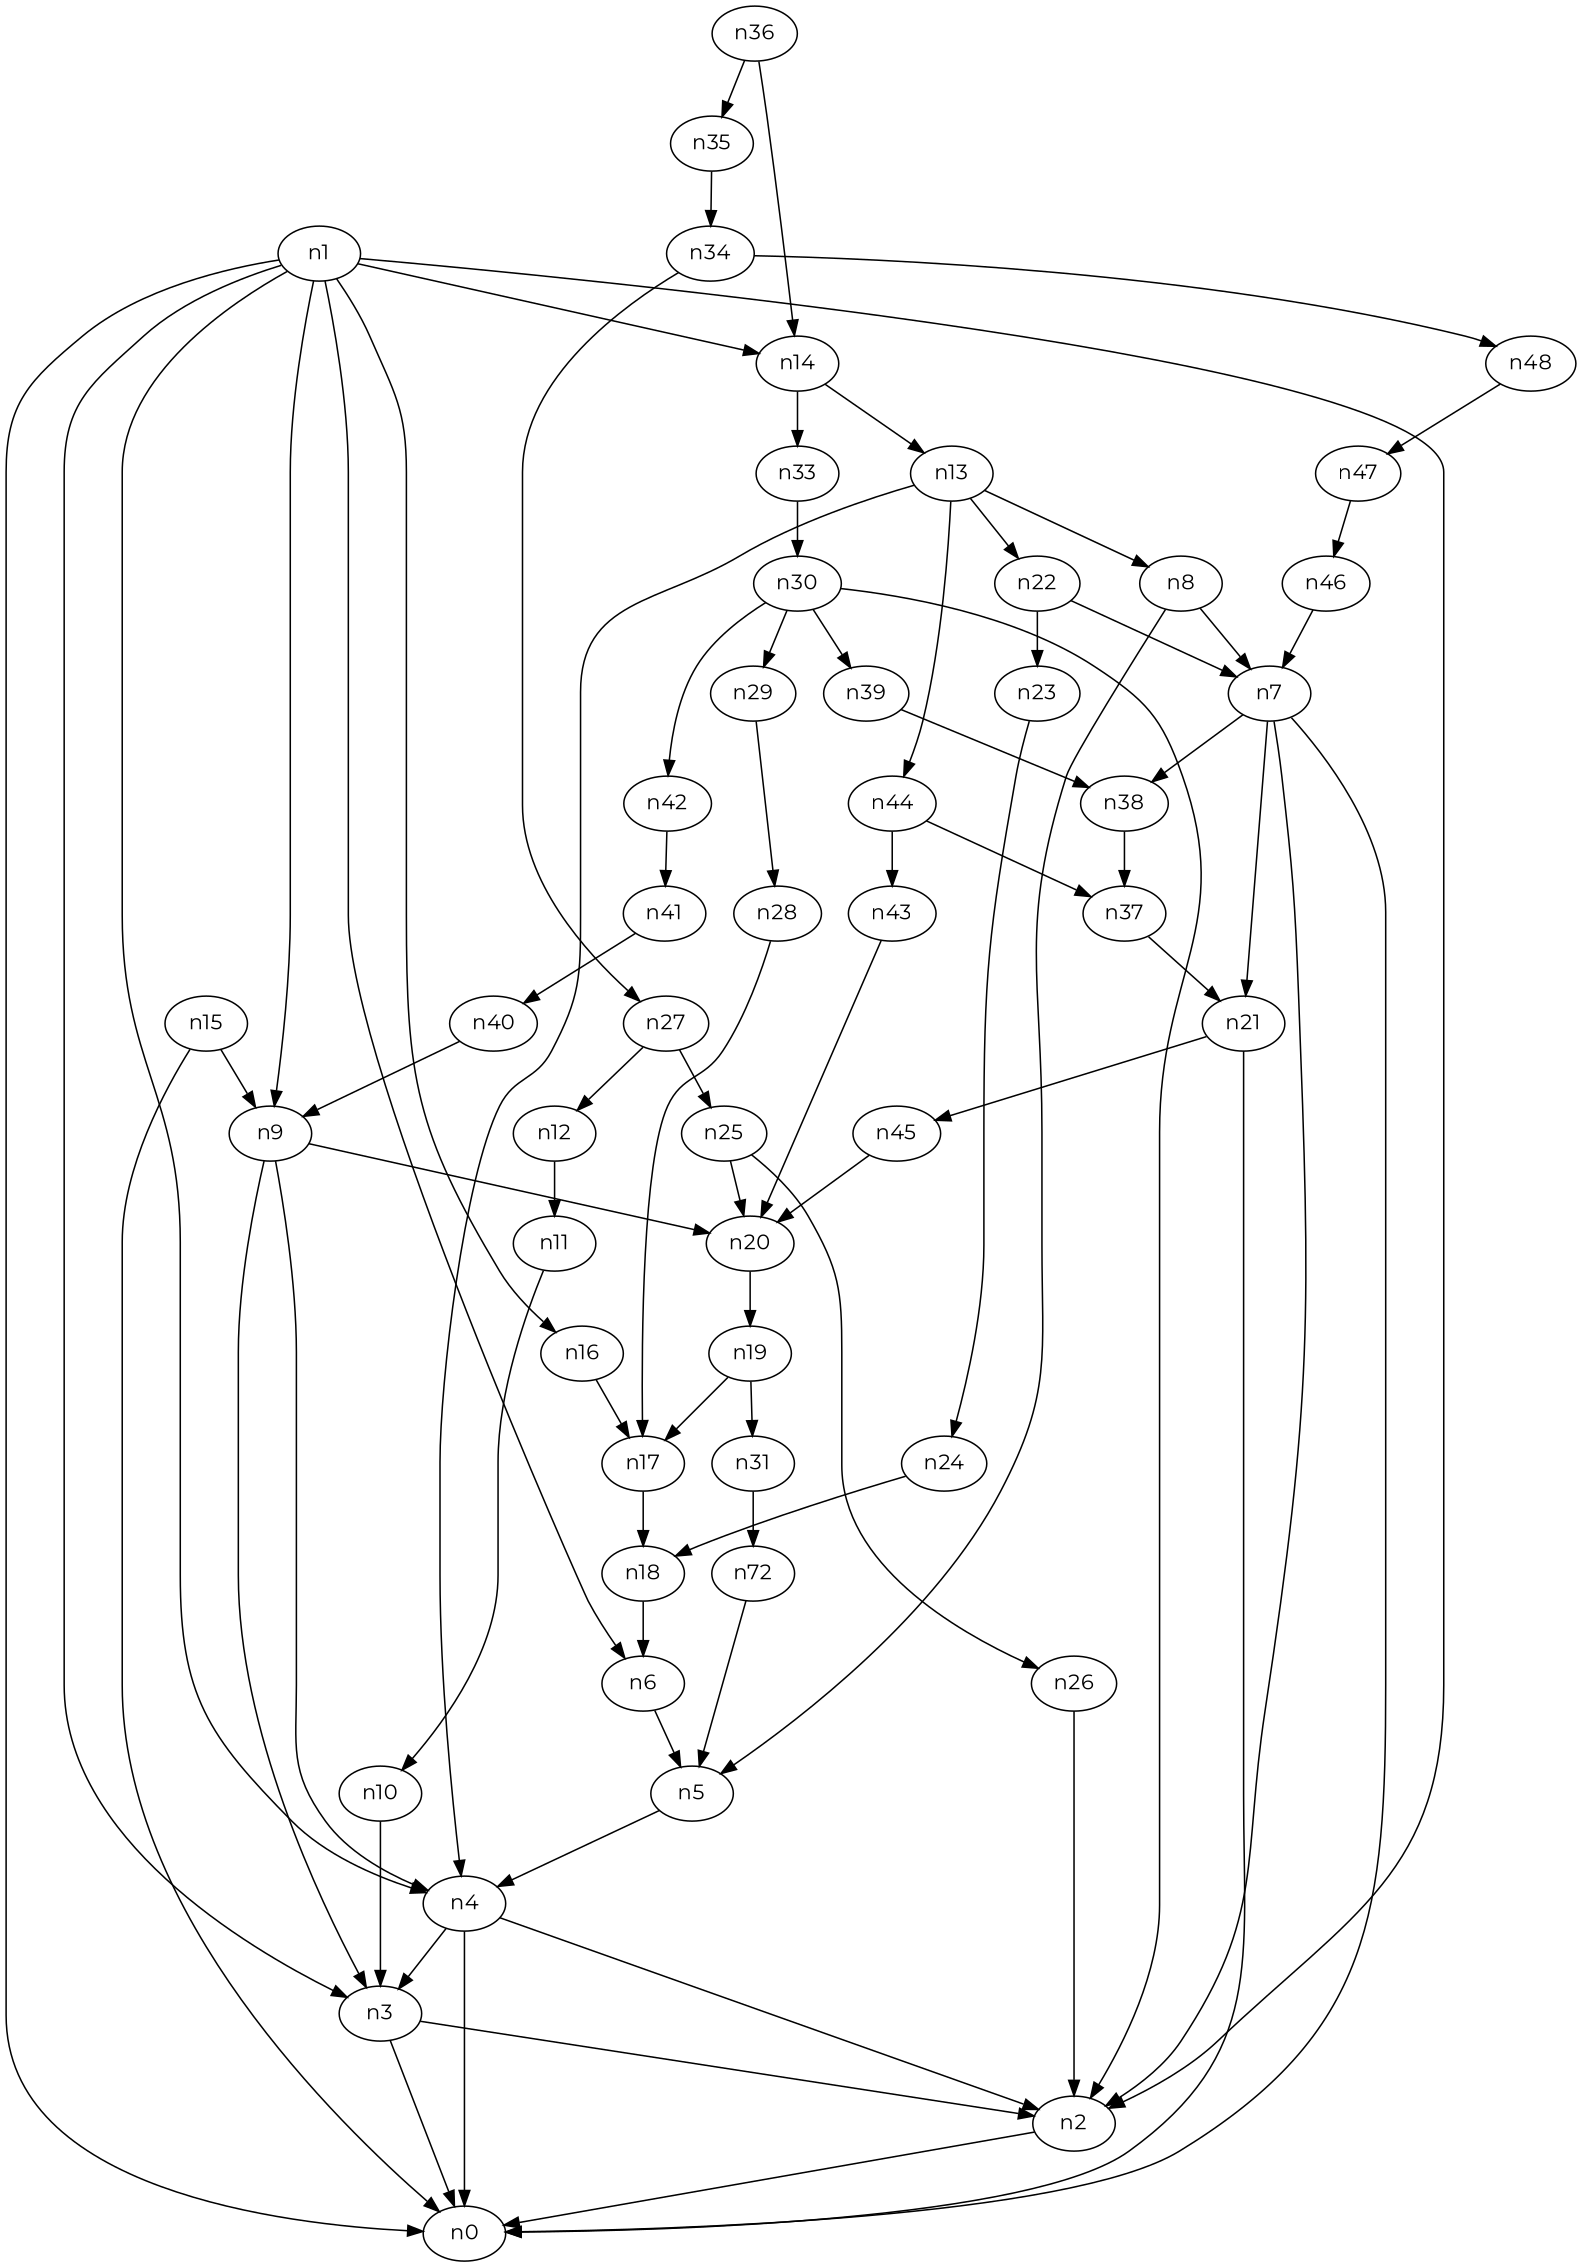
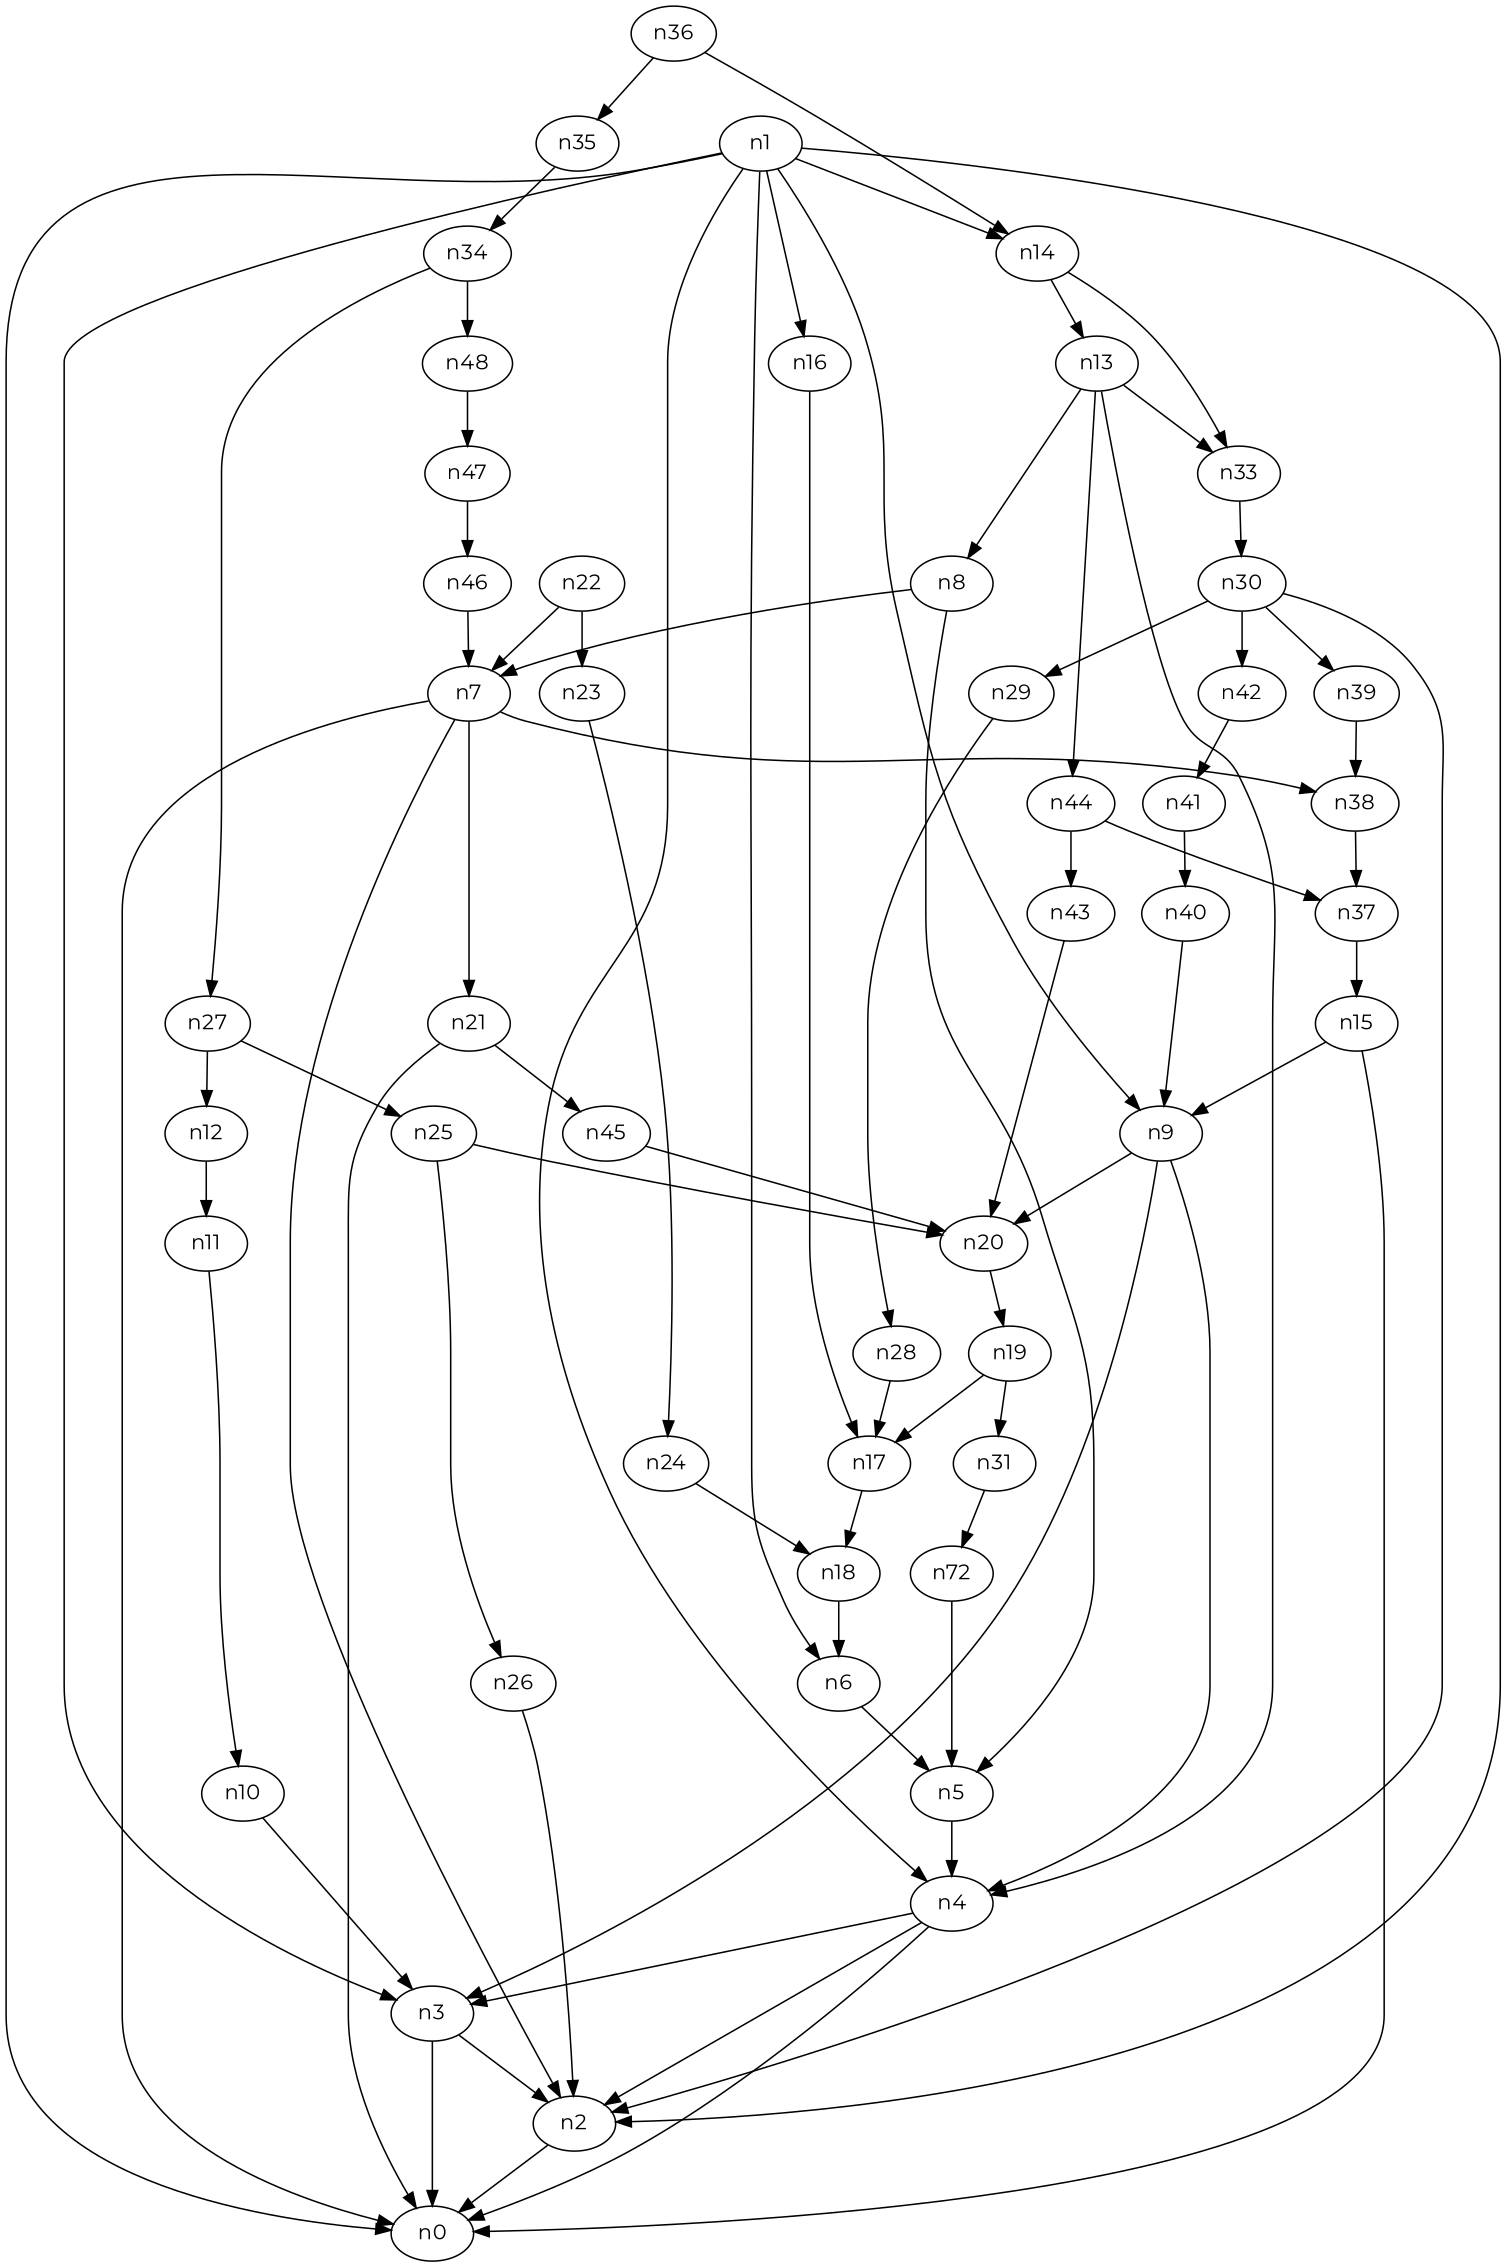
edge "n13" -> "n22": now "n13" -> "n33"
edge "n37" -> "n21": now "n37" -> "n15"
